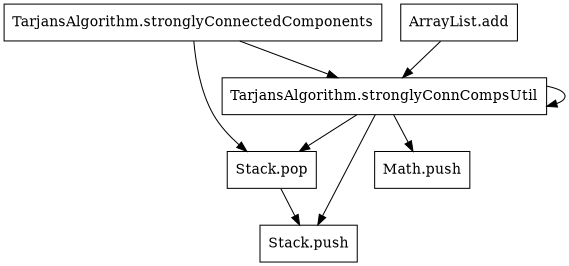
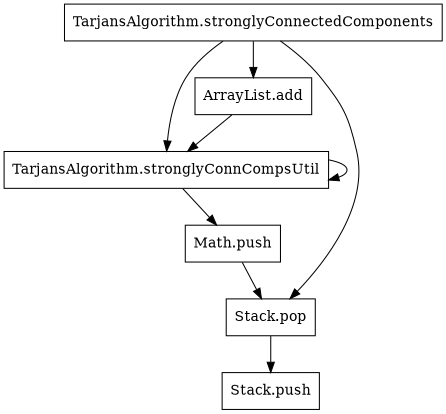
edge "TarjansAlgorithm.stronglyConnectedComponents" -> "ArrayList.add": added
edge "TarjansAlgorithm.stronglyConnCompsUtil" -> "Stack.pop": now "Math.push" -> "Stack.pop"
edge "TarjansAlgorithm.stronglyConnCompsUtil" -> "Stack.push": removed
